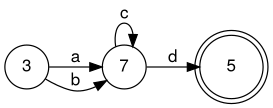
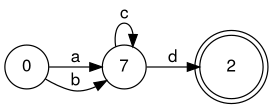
node "3": label "3" -> "0"
node "5": label "5" -> "2"
